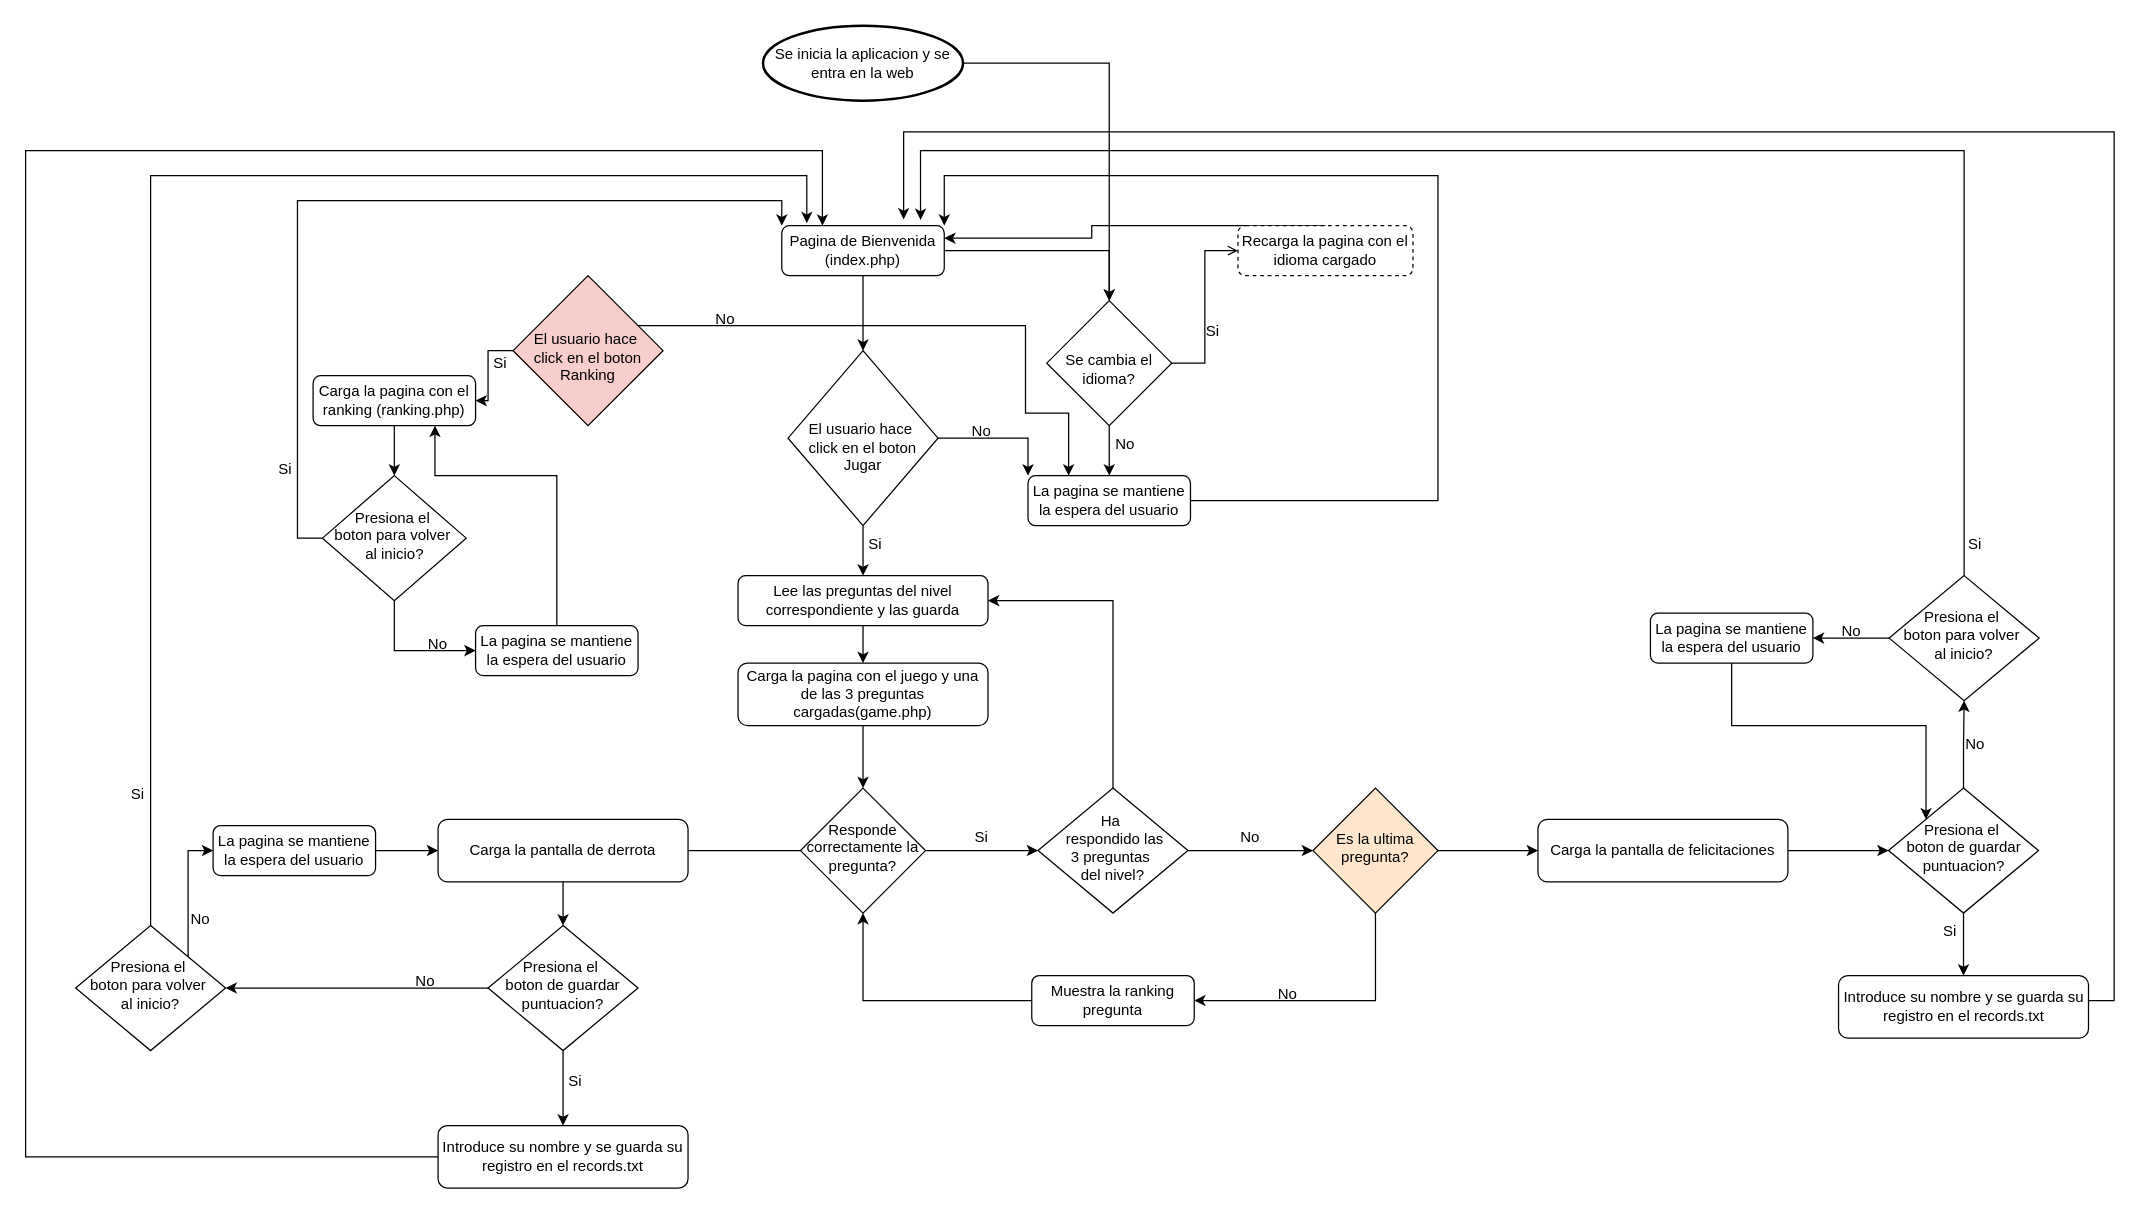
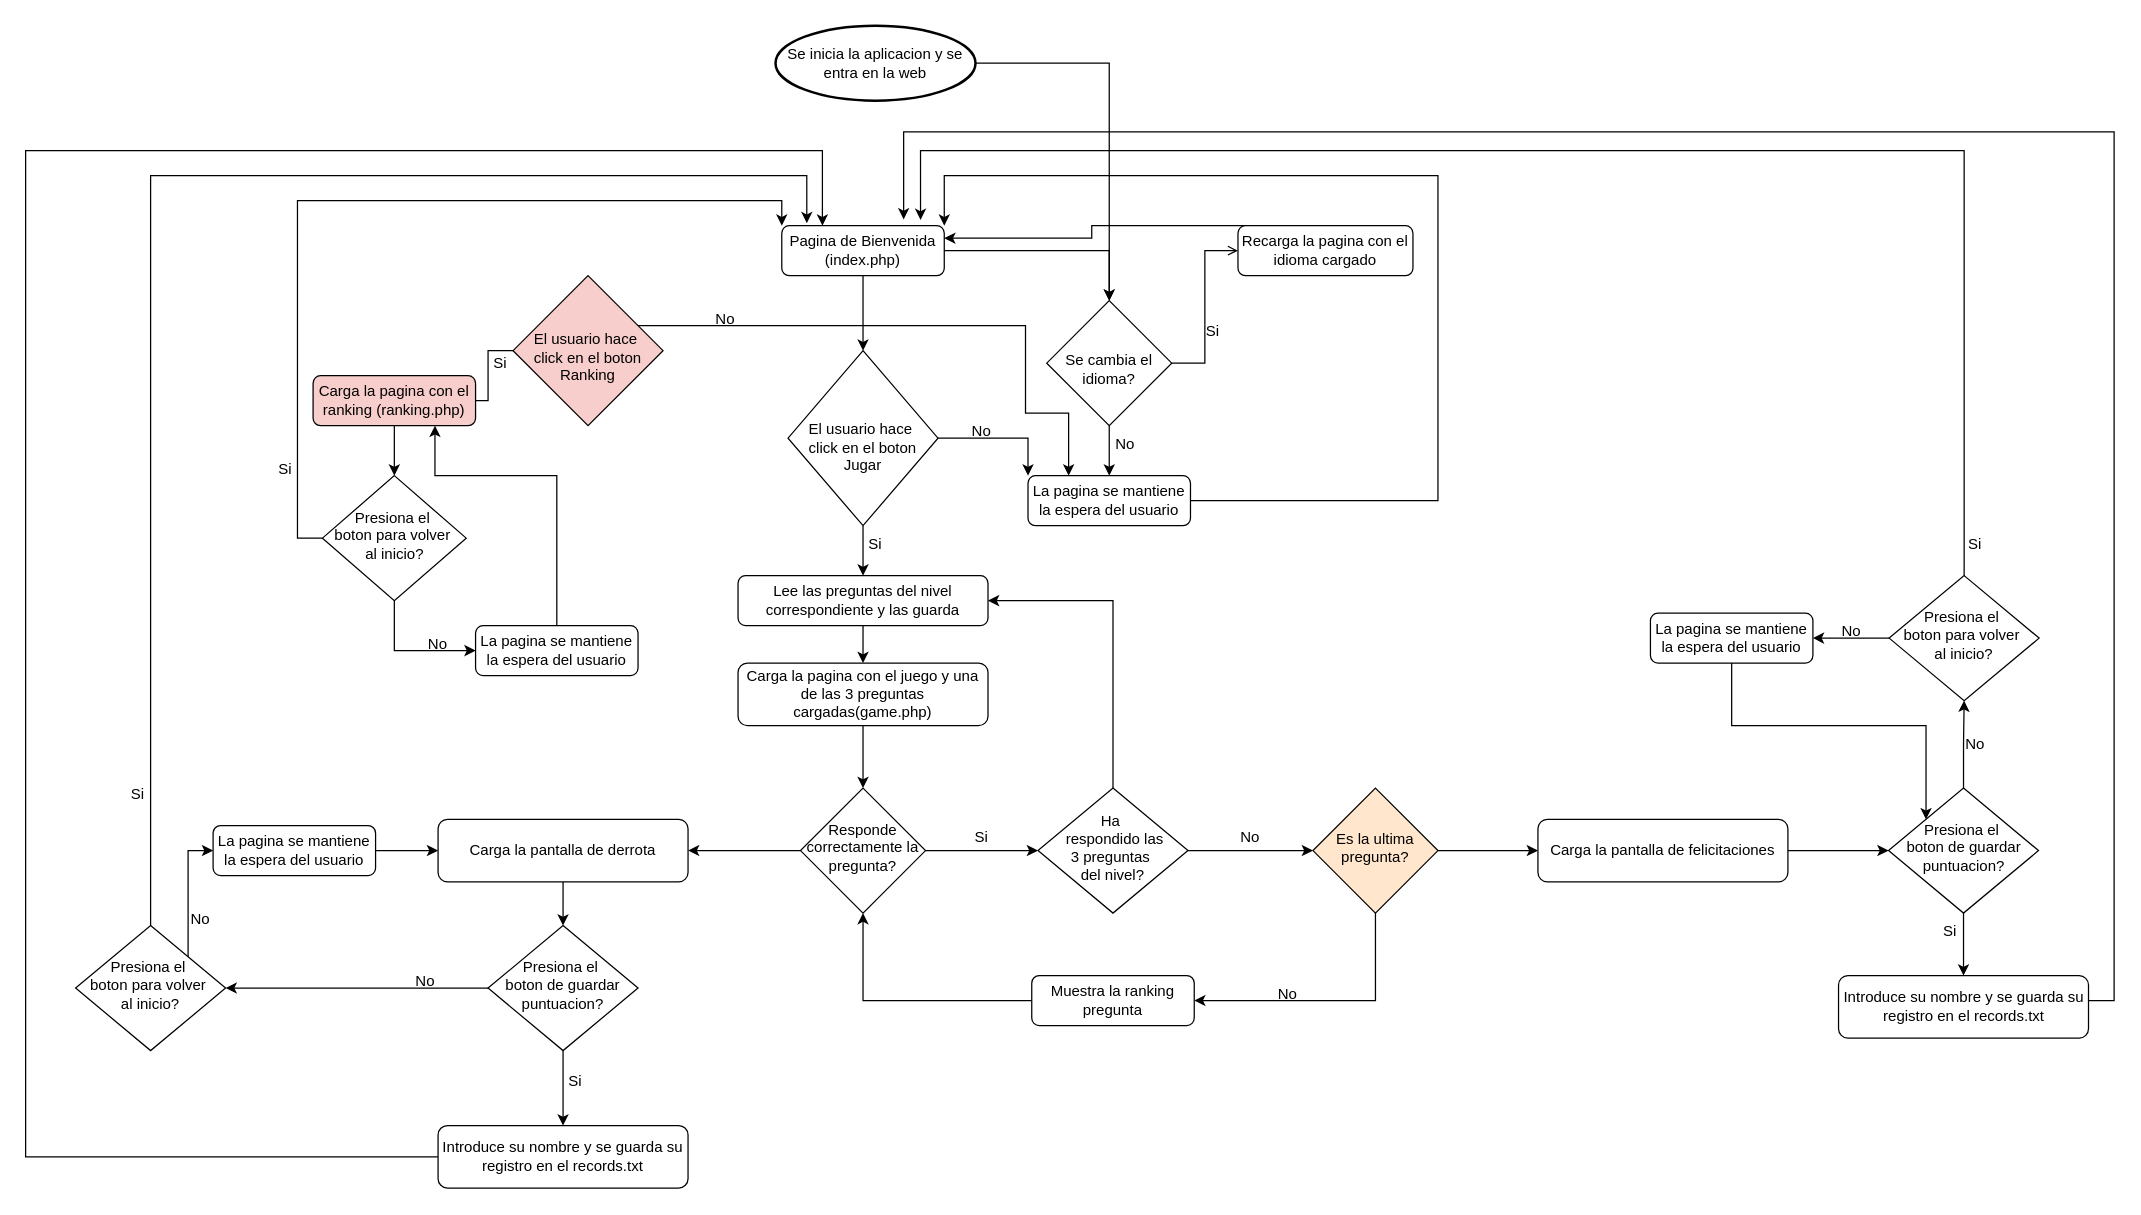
node "Se inicia la aplicacion y se entra en la web": moved (863, 63) -> (876, 63)
node "Recarga la pagina con el idioma cargado": style dashed -> solid
edge "El usuario hace click en el boton Ranking" -> "Carga la pagina con el ranking (ranking.php)": arrowhead classic -> none
node "Carga la pagina con el ranking (ranking.php)": fillcolor #ffffff -> #f8cecc
edge "Carga la pantalla de derrota" -- "Responde correctamente la pregunta?": arrowhead none -> classic
